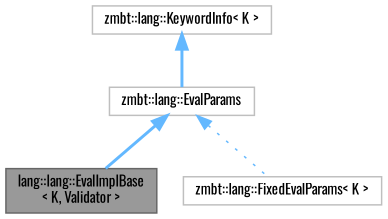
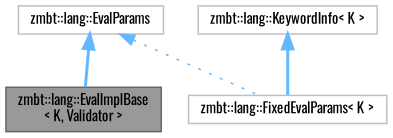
edge "zmbt::lang::EvalParams" -> "zmbt::lang::KeywordInfo< K >": now "zmbt::lang::FixedEvalParams< K >" -> "zmbt::lang::KeywordInfo< K >"
node "lang::lang::EvalImplBase < K, Validator >": label "lang::lang::EvalImplBase < K, Validator >" -> "zmbt::lang::EvalImplBase < K, Validator >"
